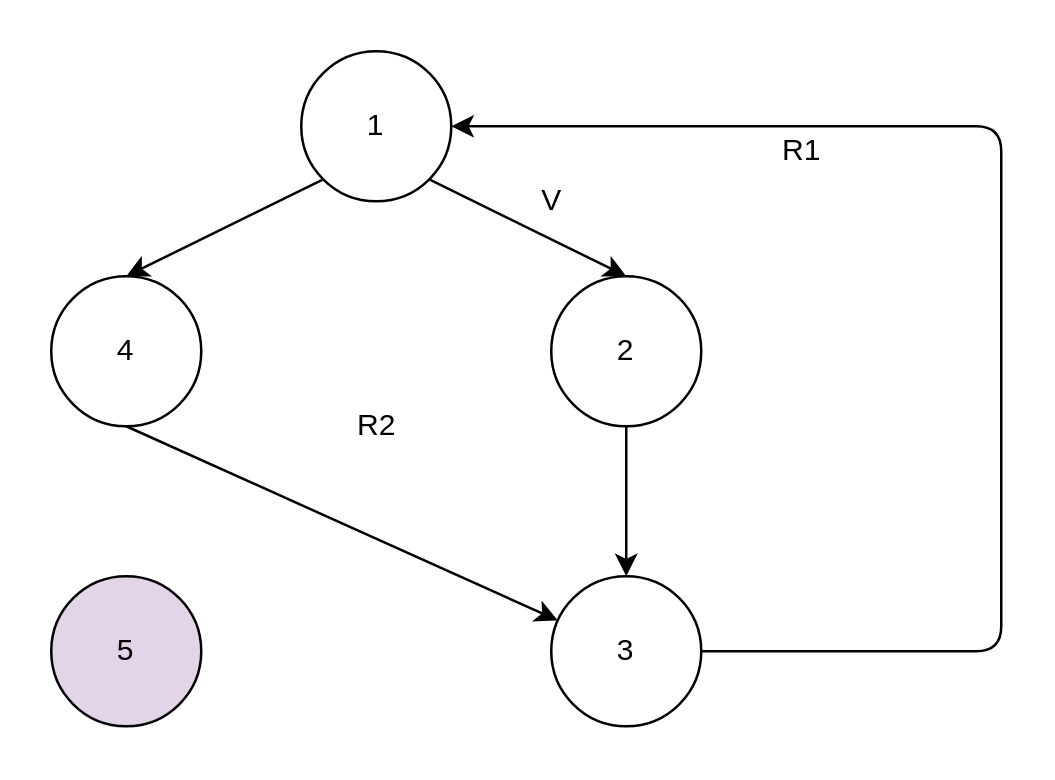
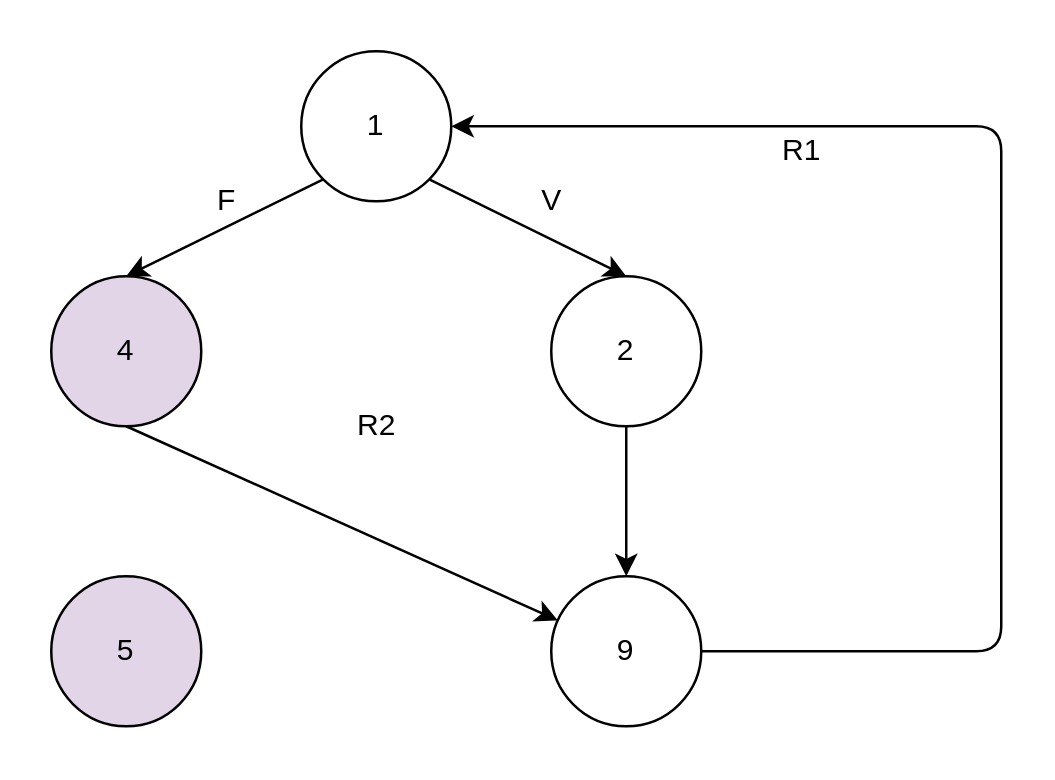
node "F": added
node "4": fillcolor #ffffff -> #e1d5e7
node "3": label "3" -> "9"
